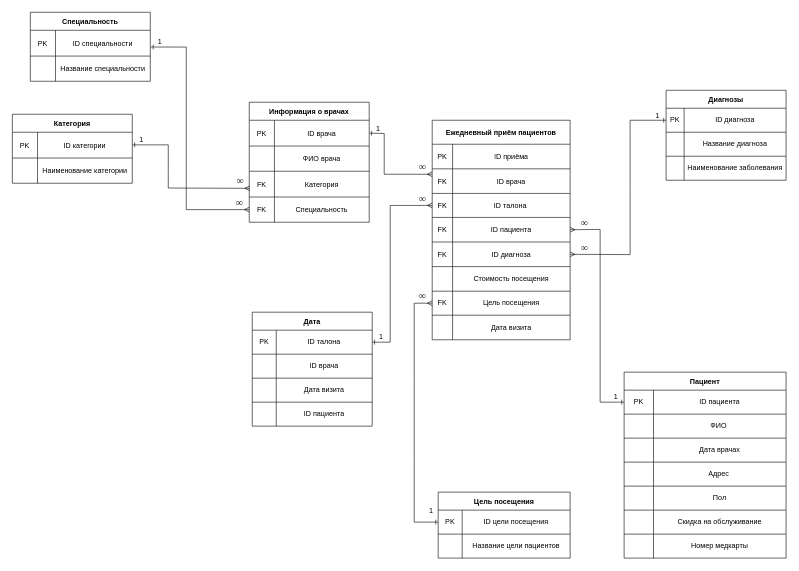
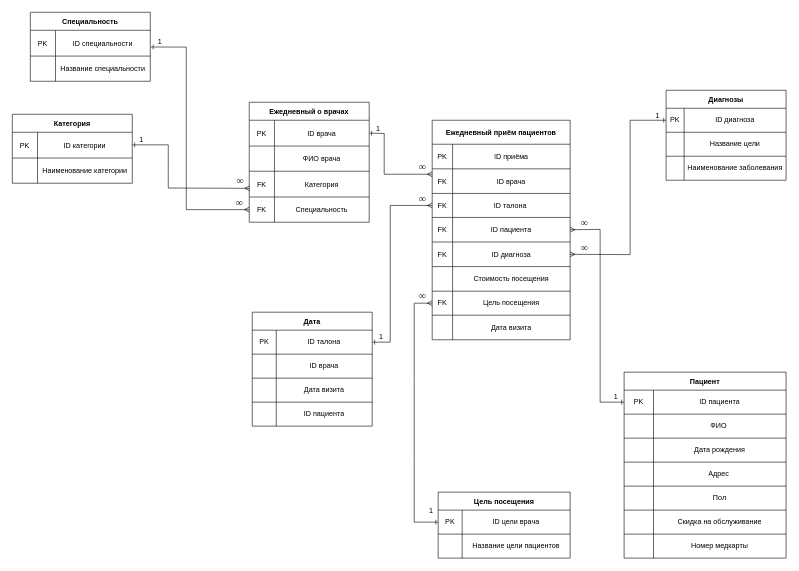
node "Информация о врачах": label "Информация о врачах" -> "Ежедневный о врачах"
node "Название диагноза": label "Название диагноза" -> "Название цели"
node "Дата врачах": label "Дата врачах" -> "Дата рождения"
node "ID цели посещения": label "ID цели посещения" -> "ID цели врача"
